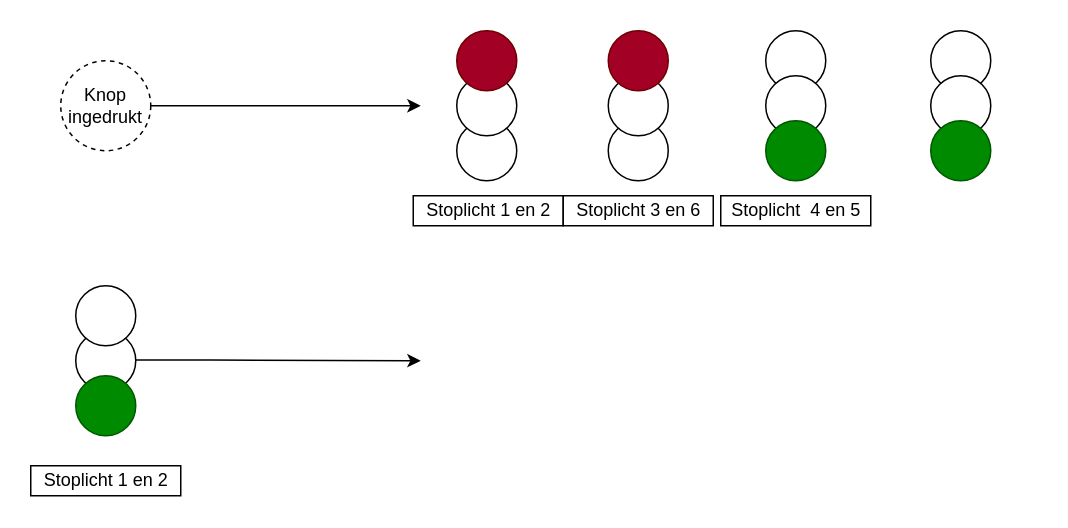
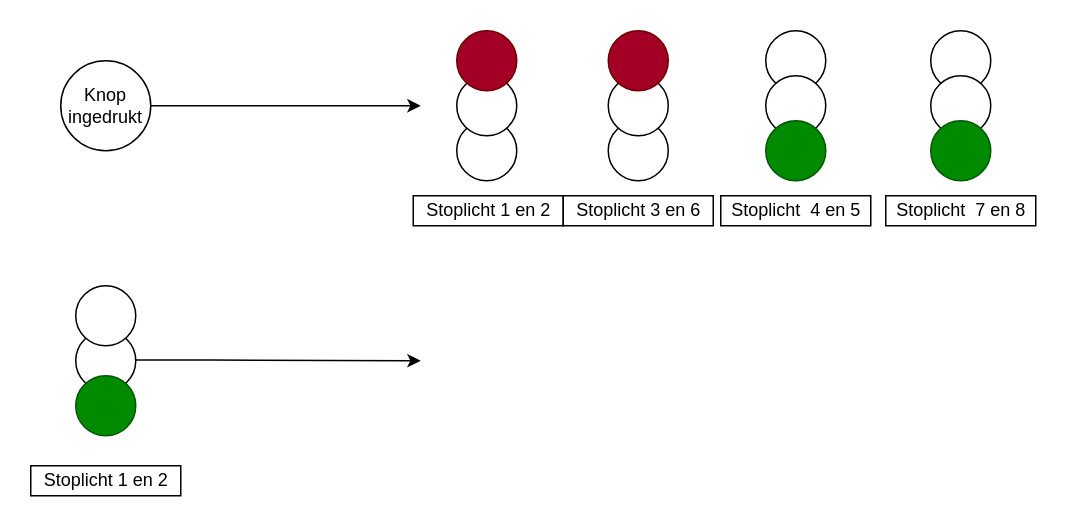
node "Knop ingedrukt": style dashed -> solid
node "Stoplicht 7 en 8": added
